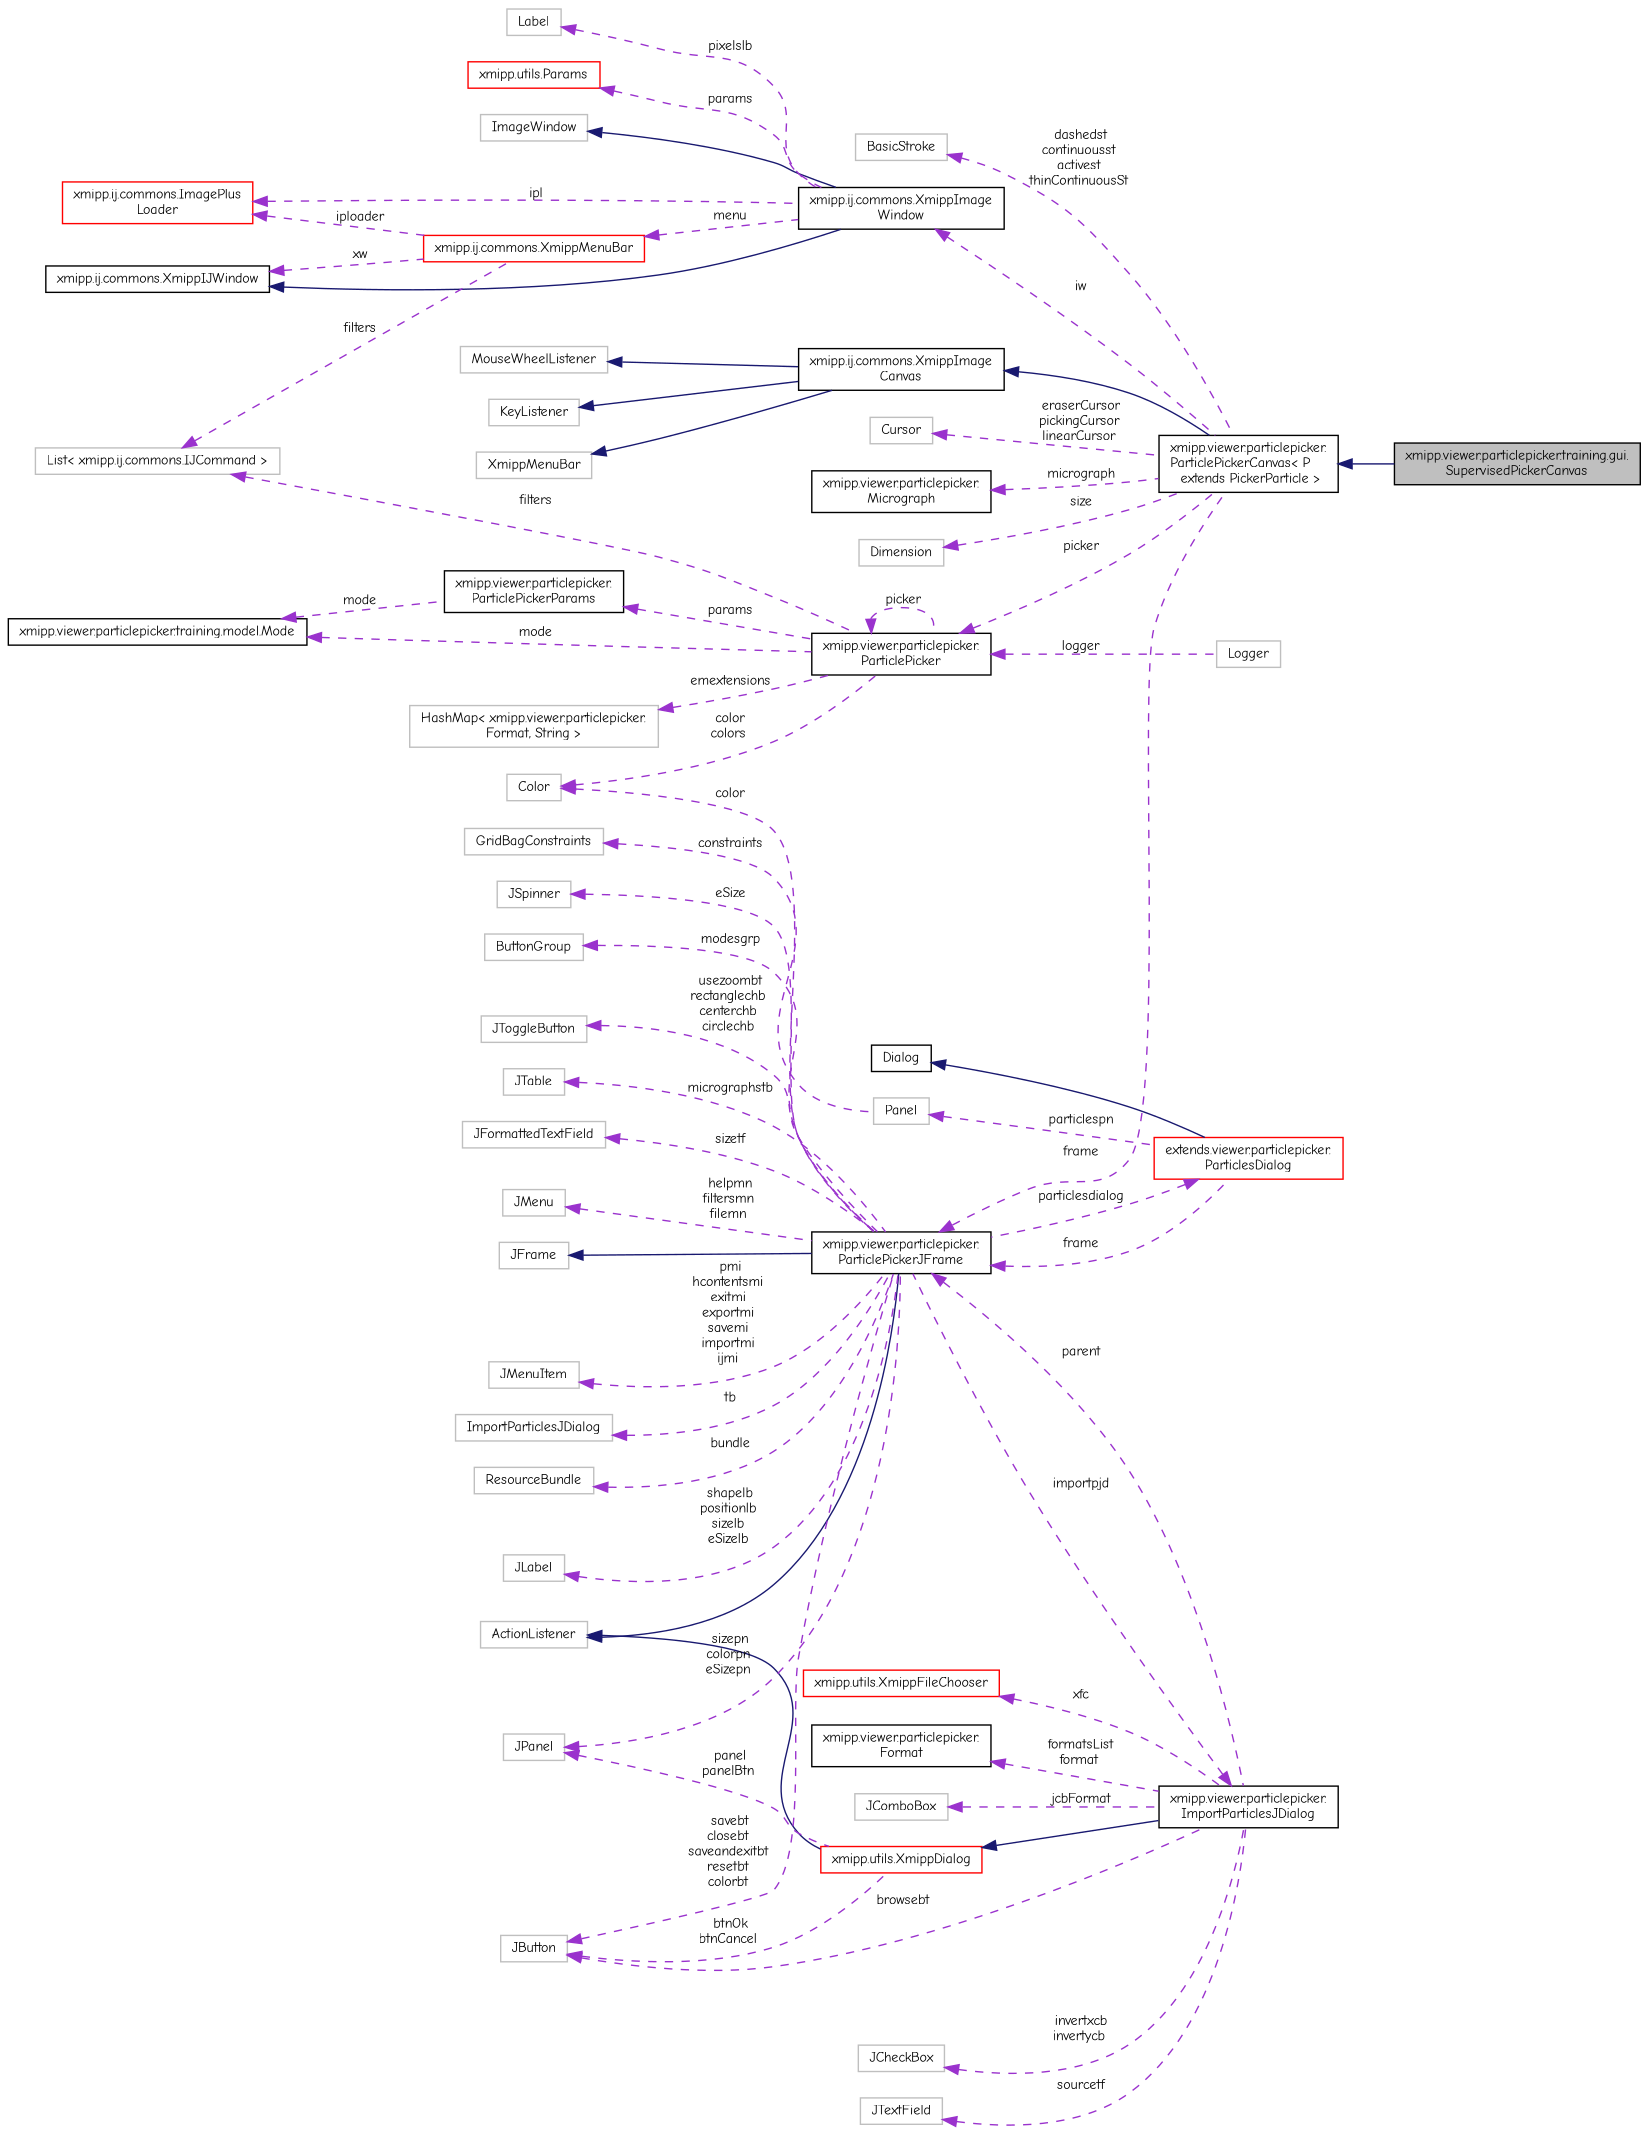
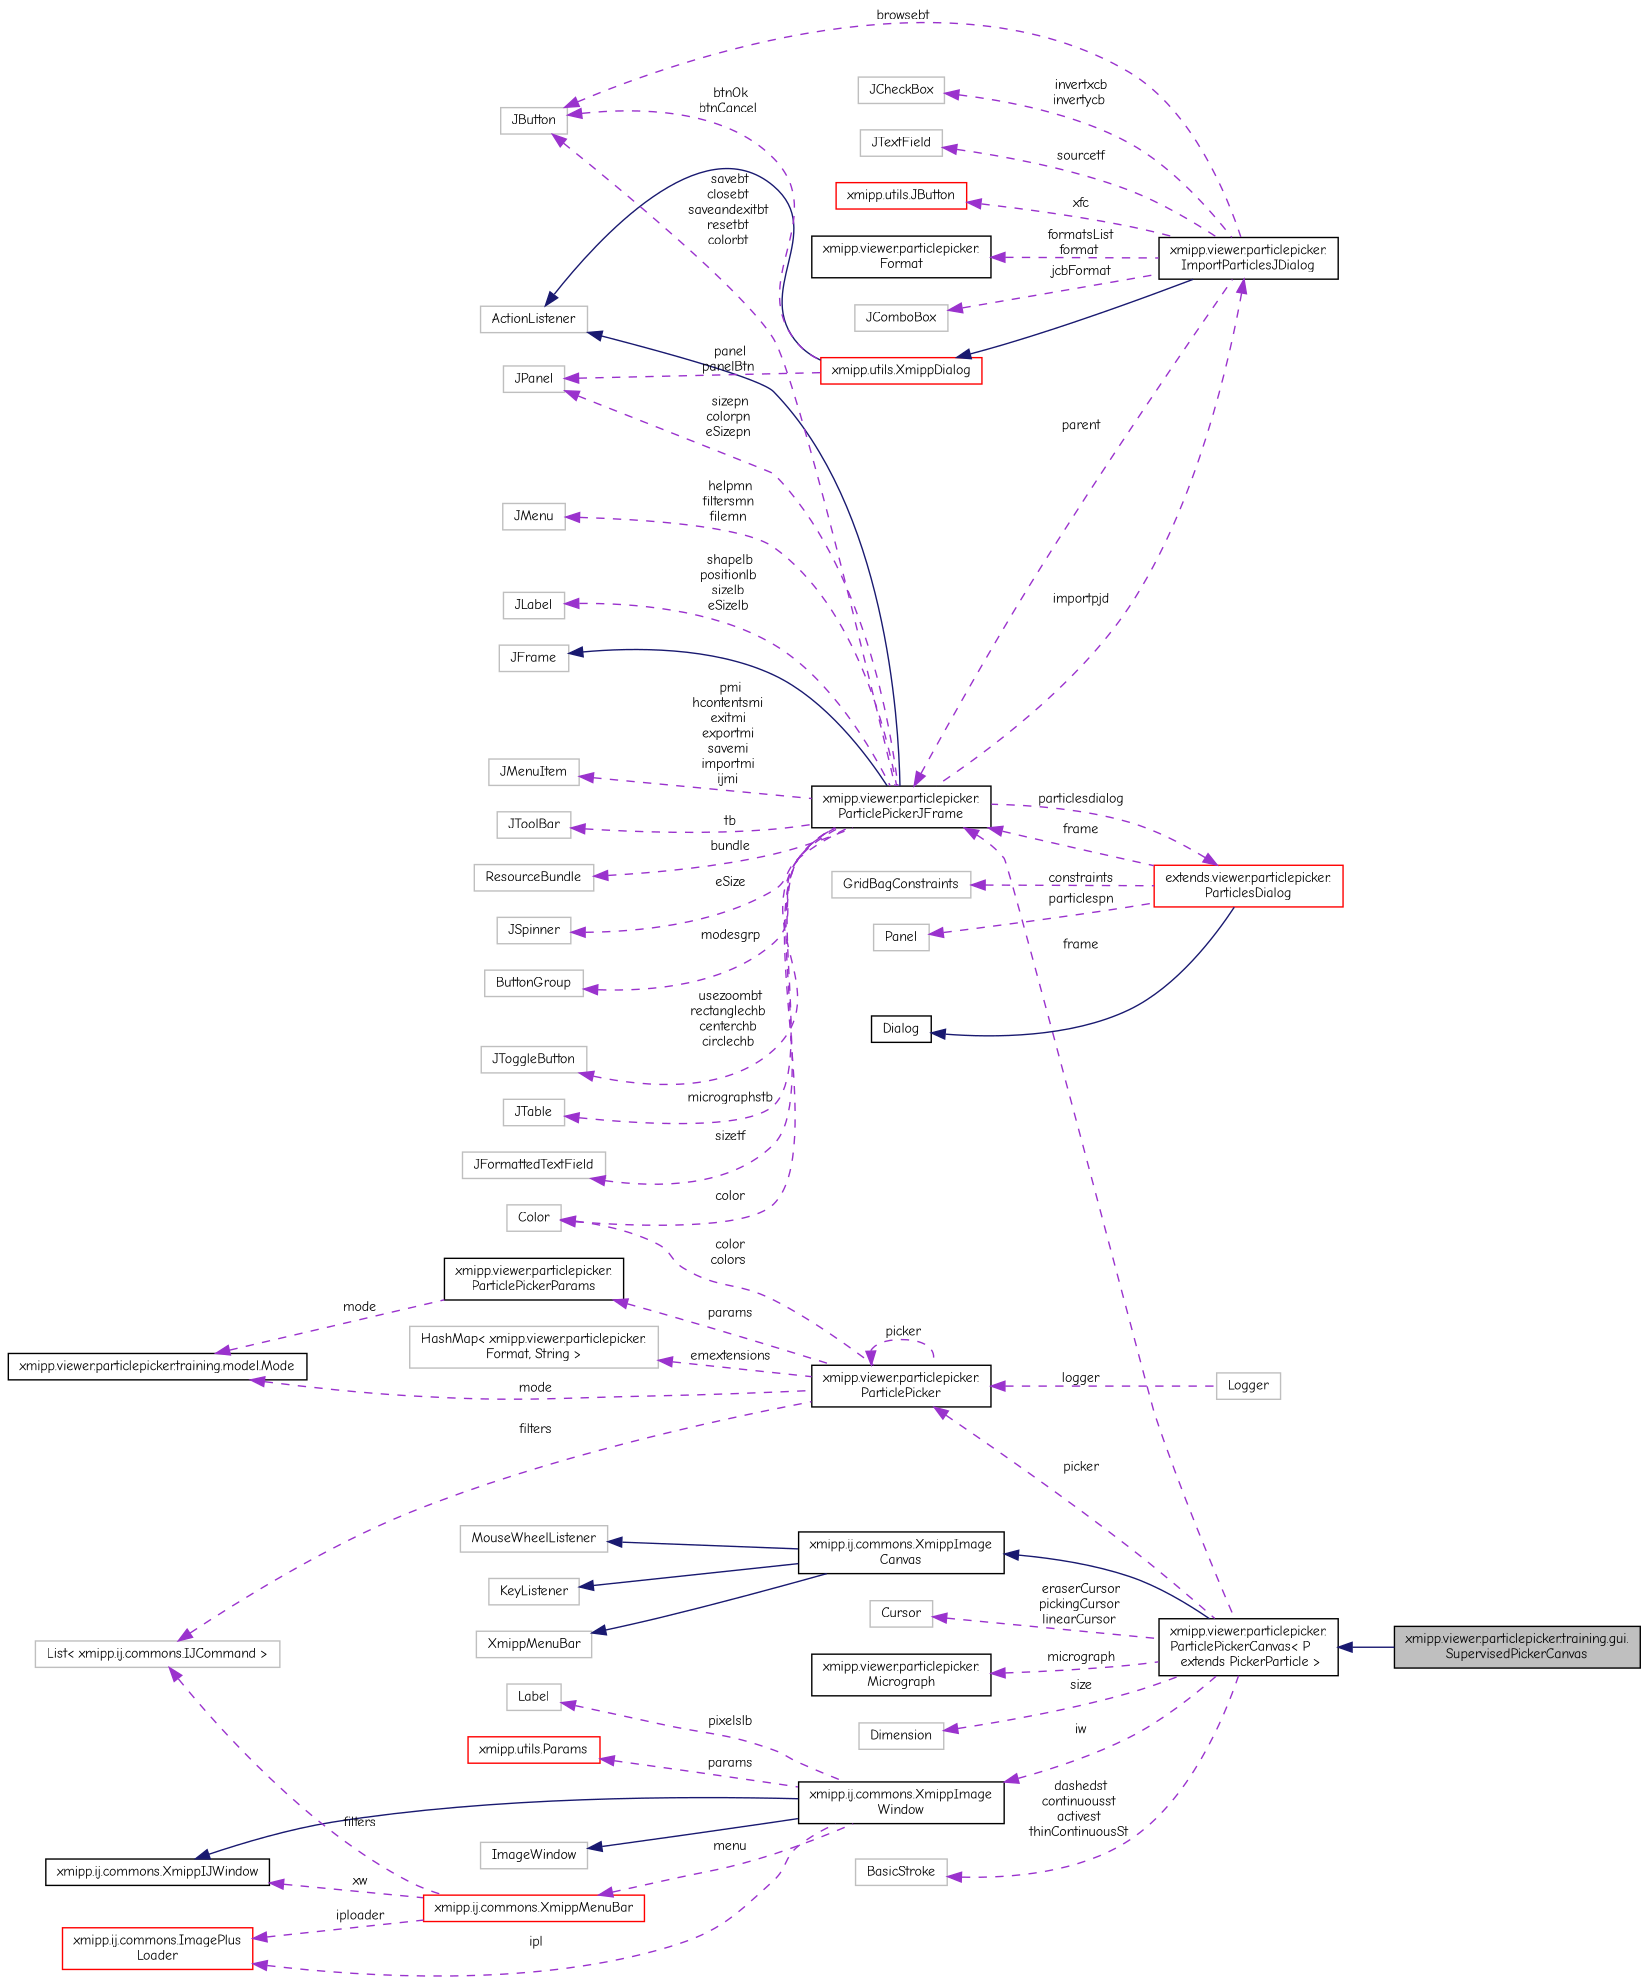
edge "Panel" -> "GridBagConstraints": now "extends.viewer.particlepicker. ParticlesDialog" -> "GridBagConstraints"
node "ImportParticlesJDialog": label "ImportParticlesJDialog" -> "JToolBar"
node "xmipp.utils.XmippFileChooser": label "xmipp.utils.XmippFileChooser" -> "xmipp.utils.JButton"
